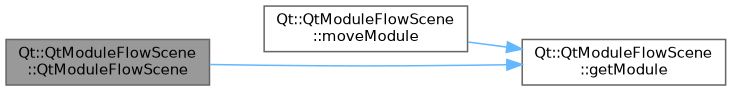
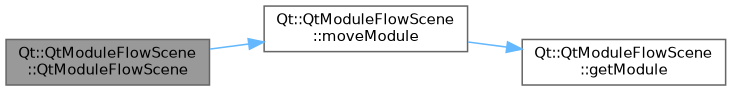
edge "Qt::QtModuleFlowScene ::QtModuleFlowScene" -> "Qt::QtModuleFlowScene ::getModule": now "Qt::QtModuleFlowScene ::QtModuleFlowScene" -> "Qt::QtModuleFlowScene ::moveModule"
